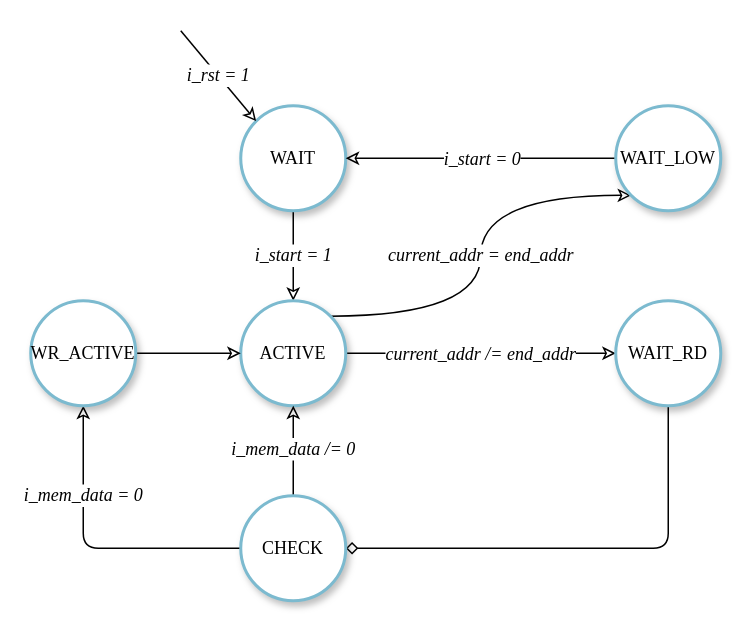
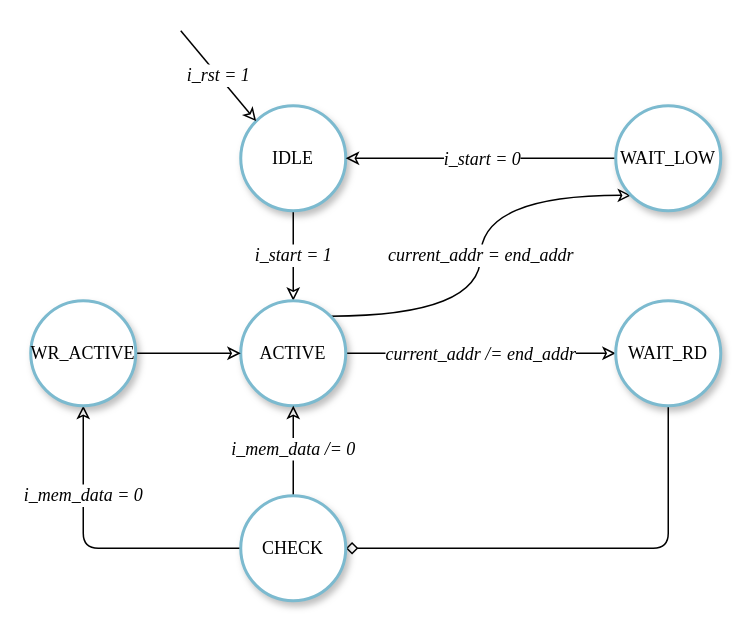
node "WAIT": label "WAIT" -> "IDLE"
